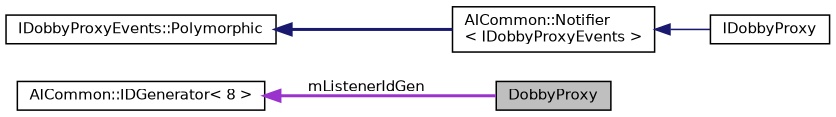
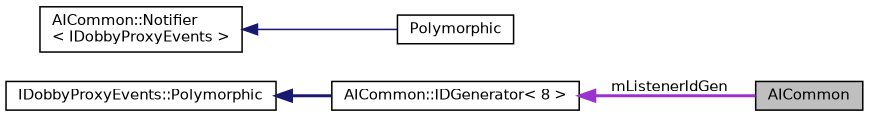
edge "AICommon::Notifier < IDobbyProxyEvents >" -> "IDobbyProxyEvents::Polymorphic": now "AICommon::IDGenerator< 8 >" -> "IDobbyProxyEvents::Polymorphic"
node "IDobbyProxy": label "IDobbyProxy" -> "Polymorphic"
node "DobbyProxy": label "DobbyProxy" -> "AICommon"
